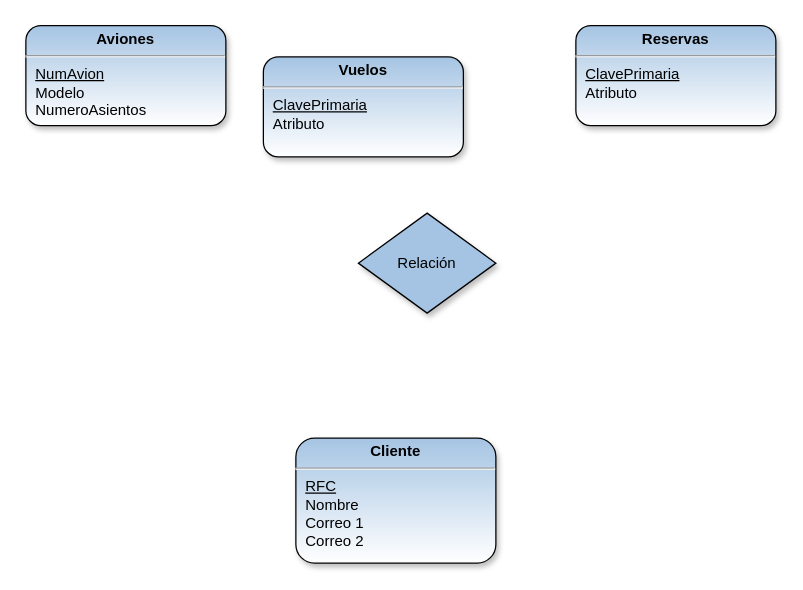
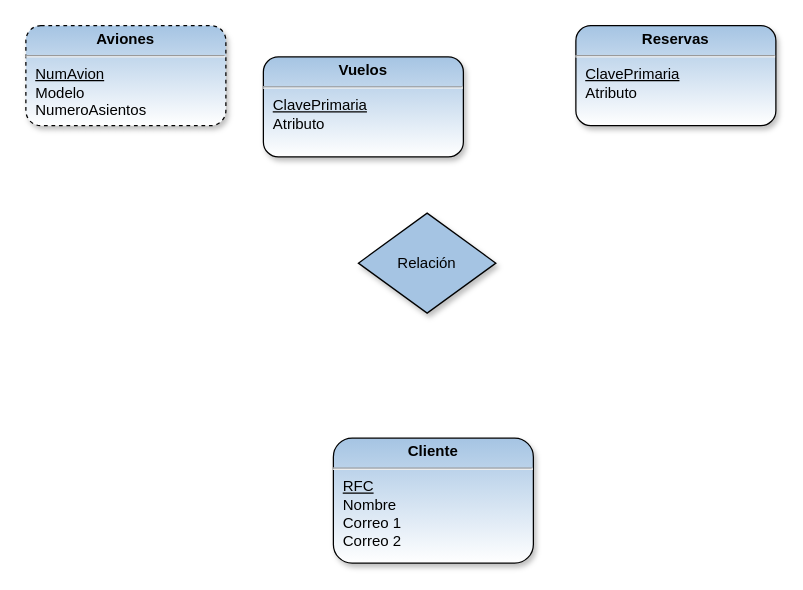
node "Aviones NumAvion Modelo NumeroAsientos": style solid -> dashed
node "Cliente RFC Nombre Correo 1 Correo 2": moved (396, 501) -> (433, 501)
